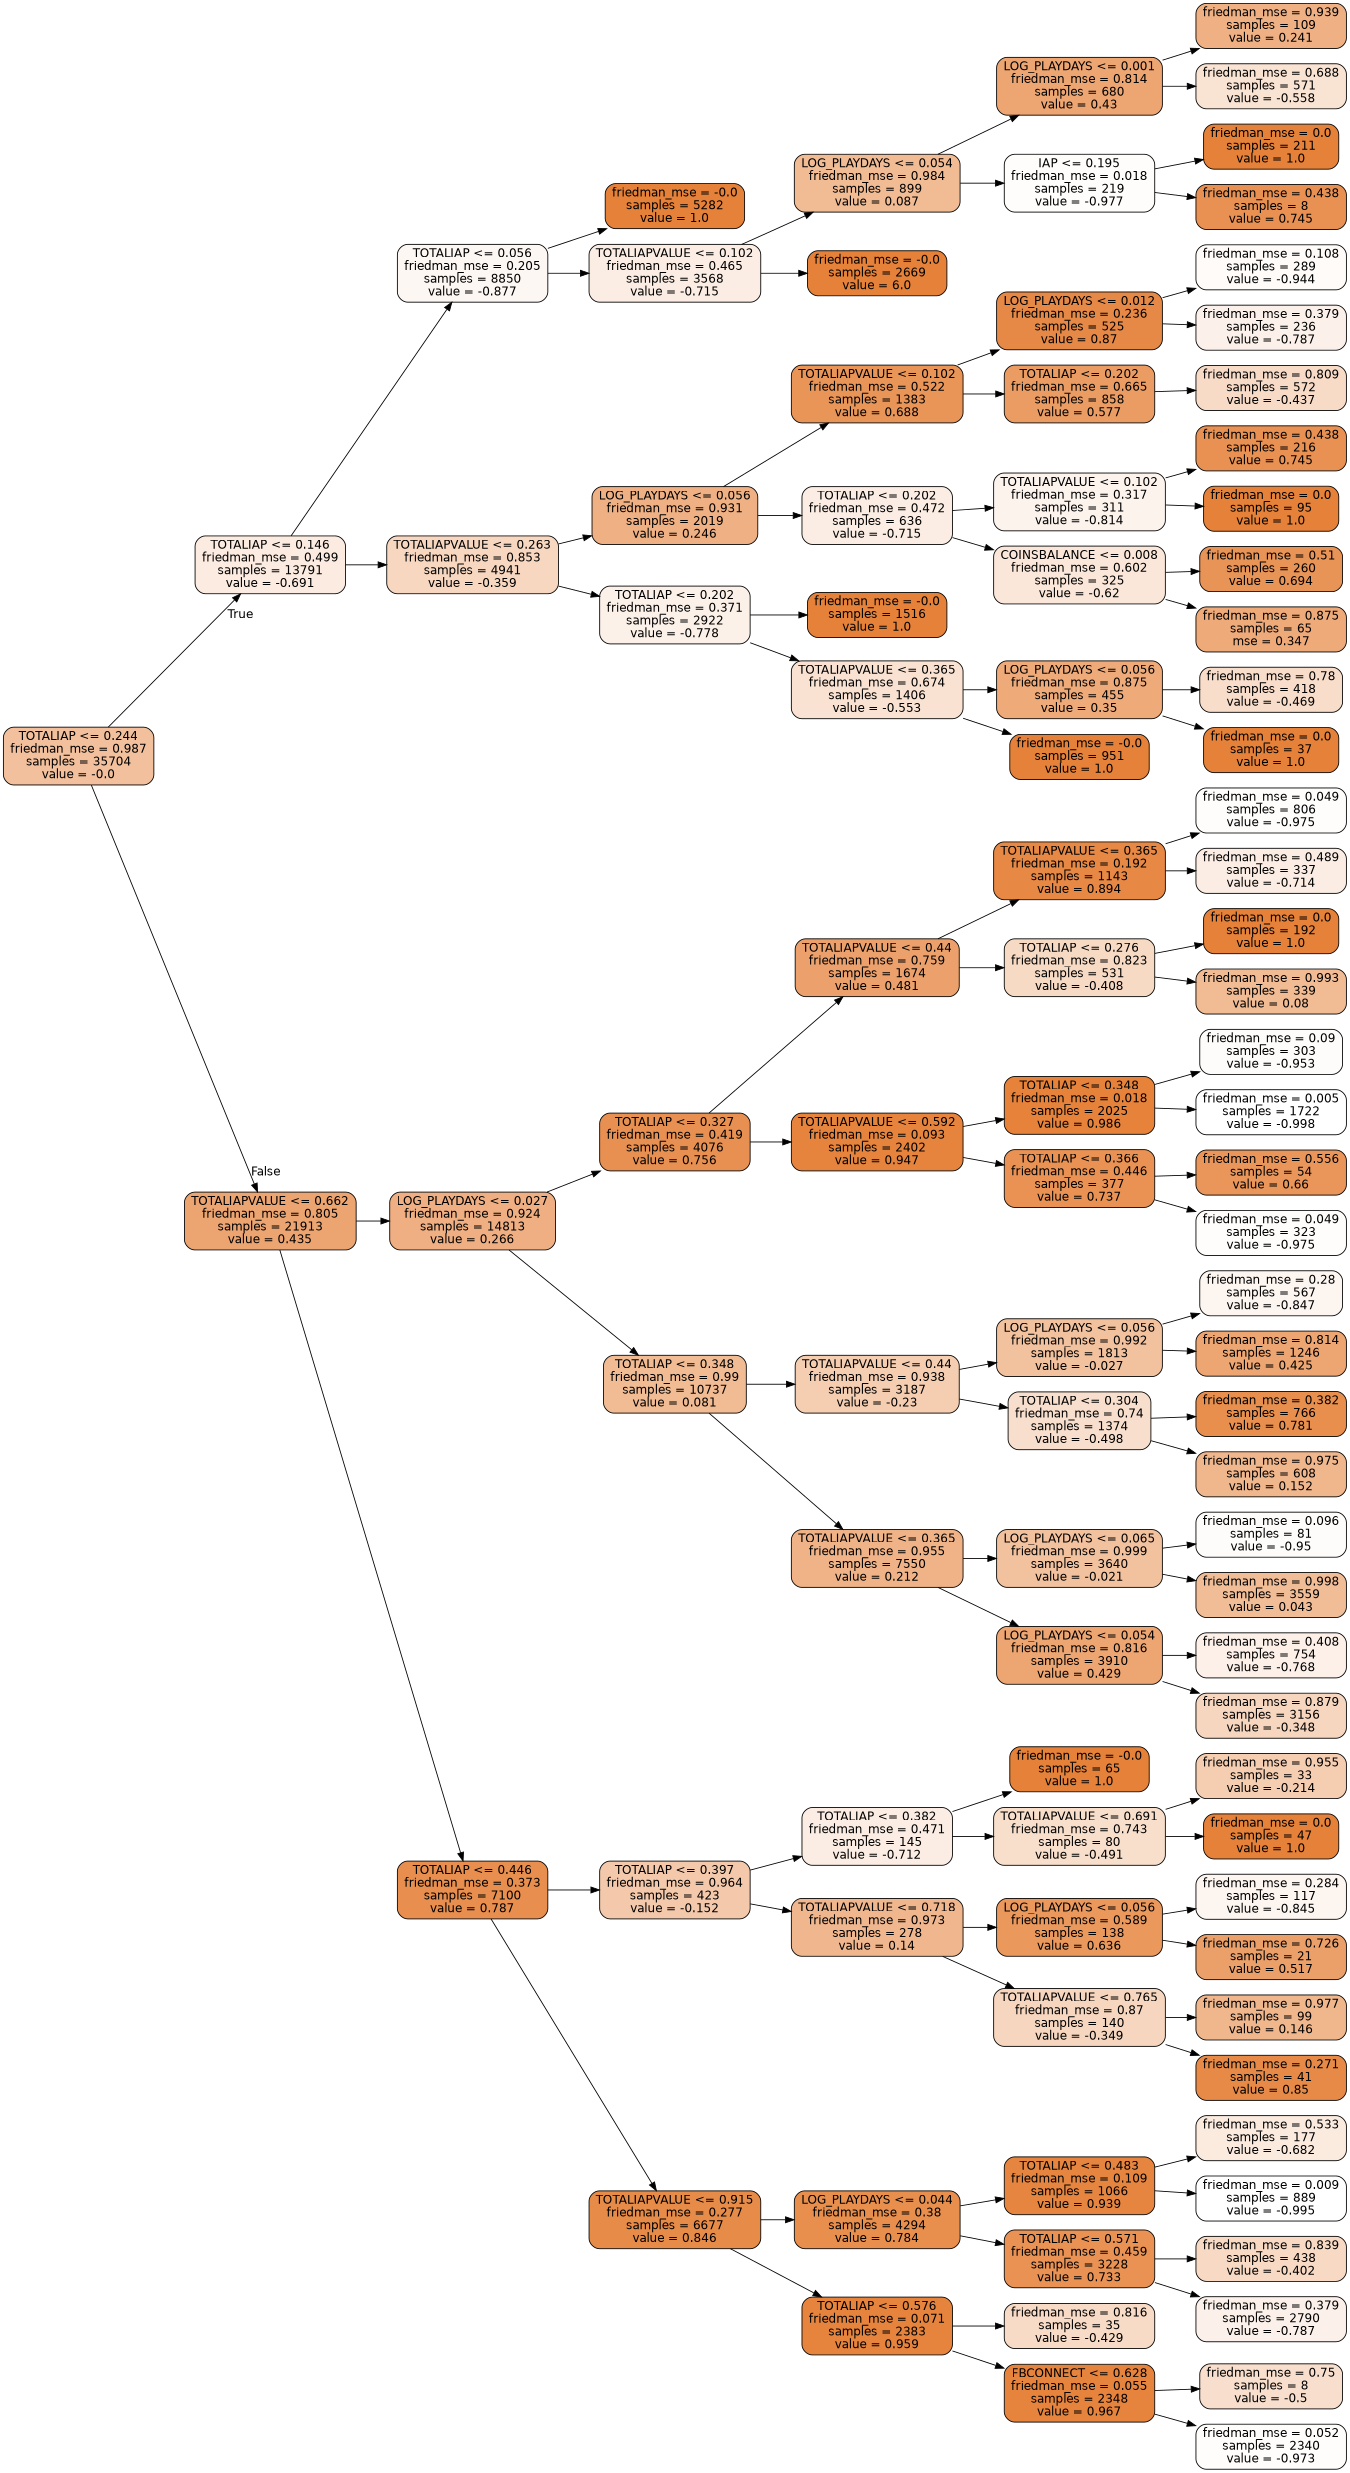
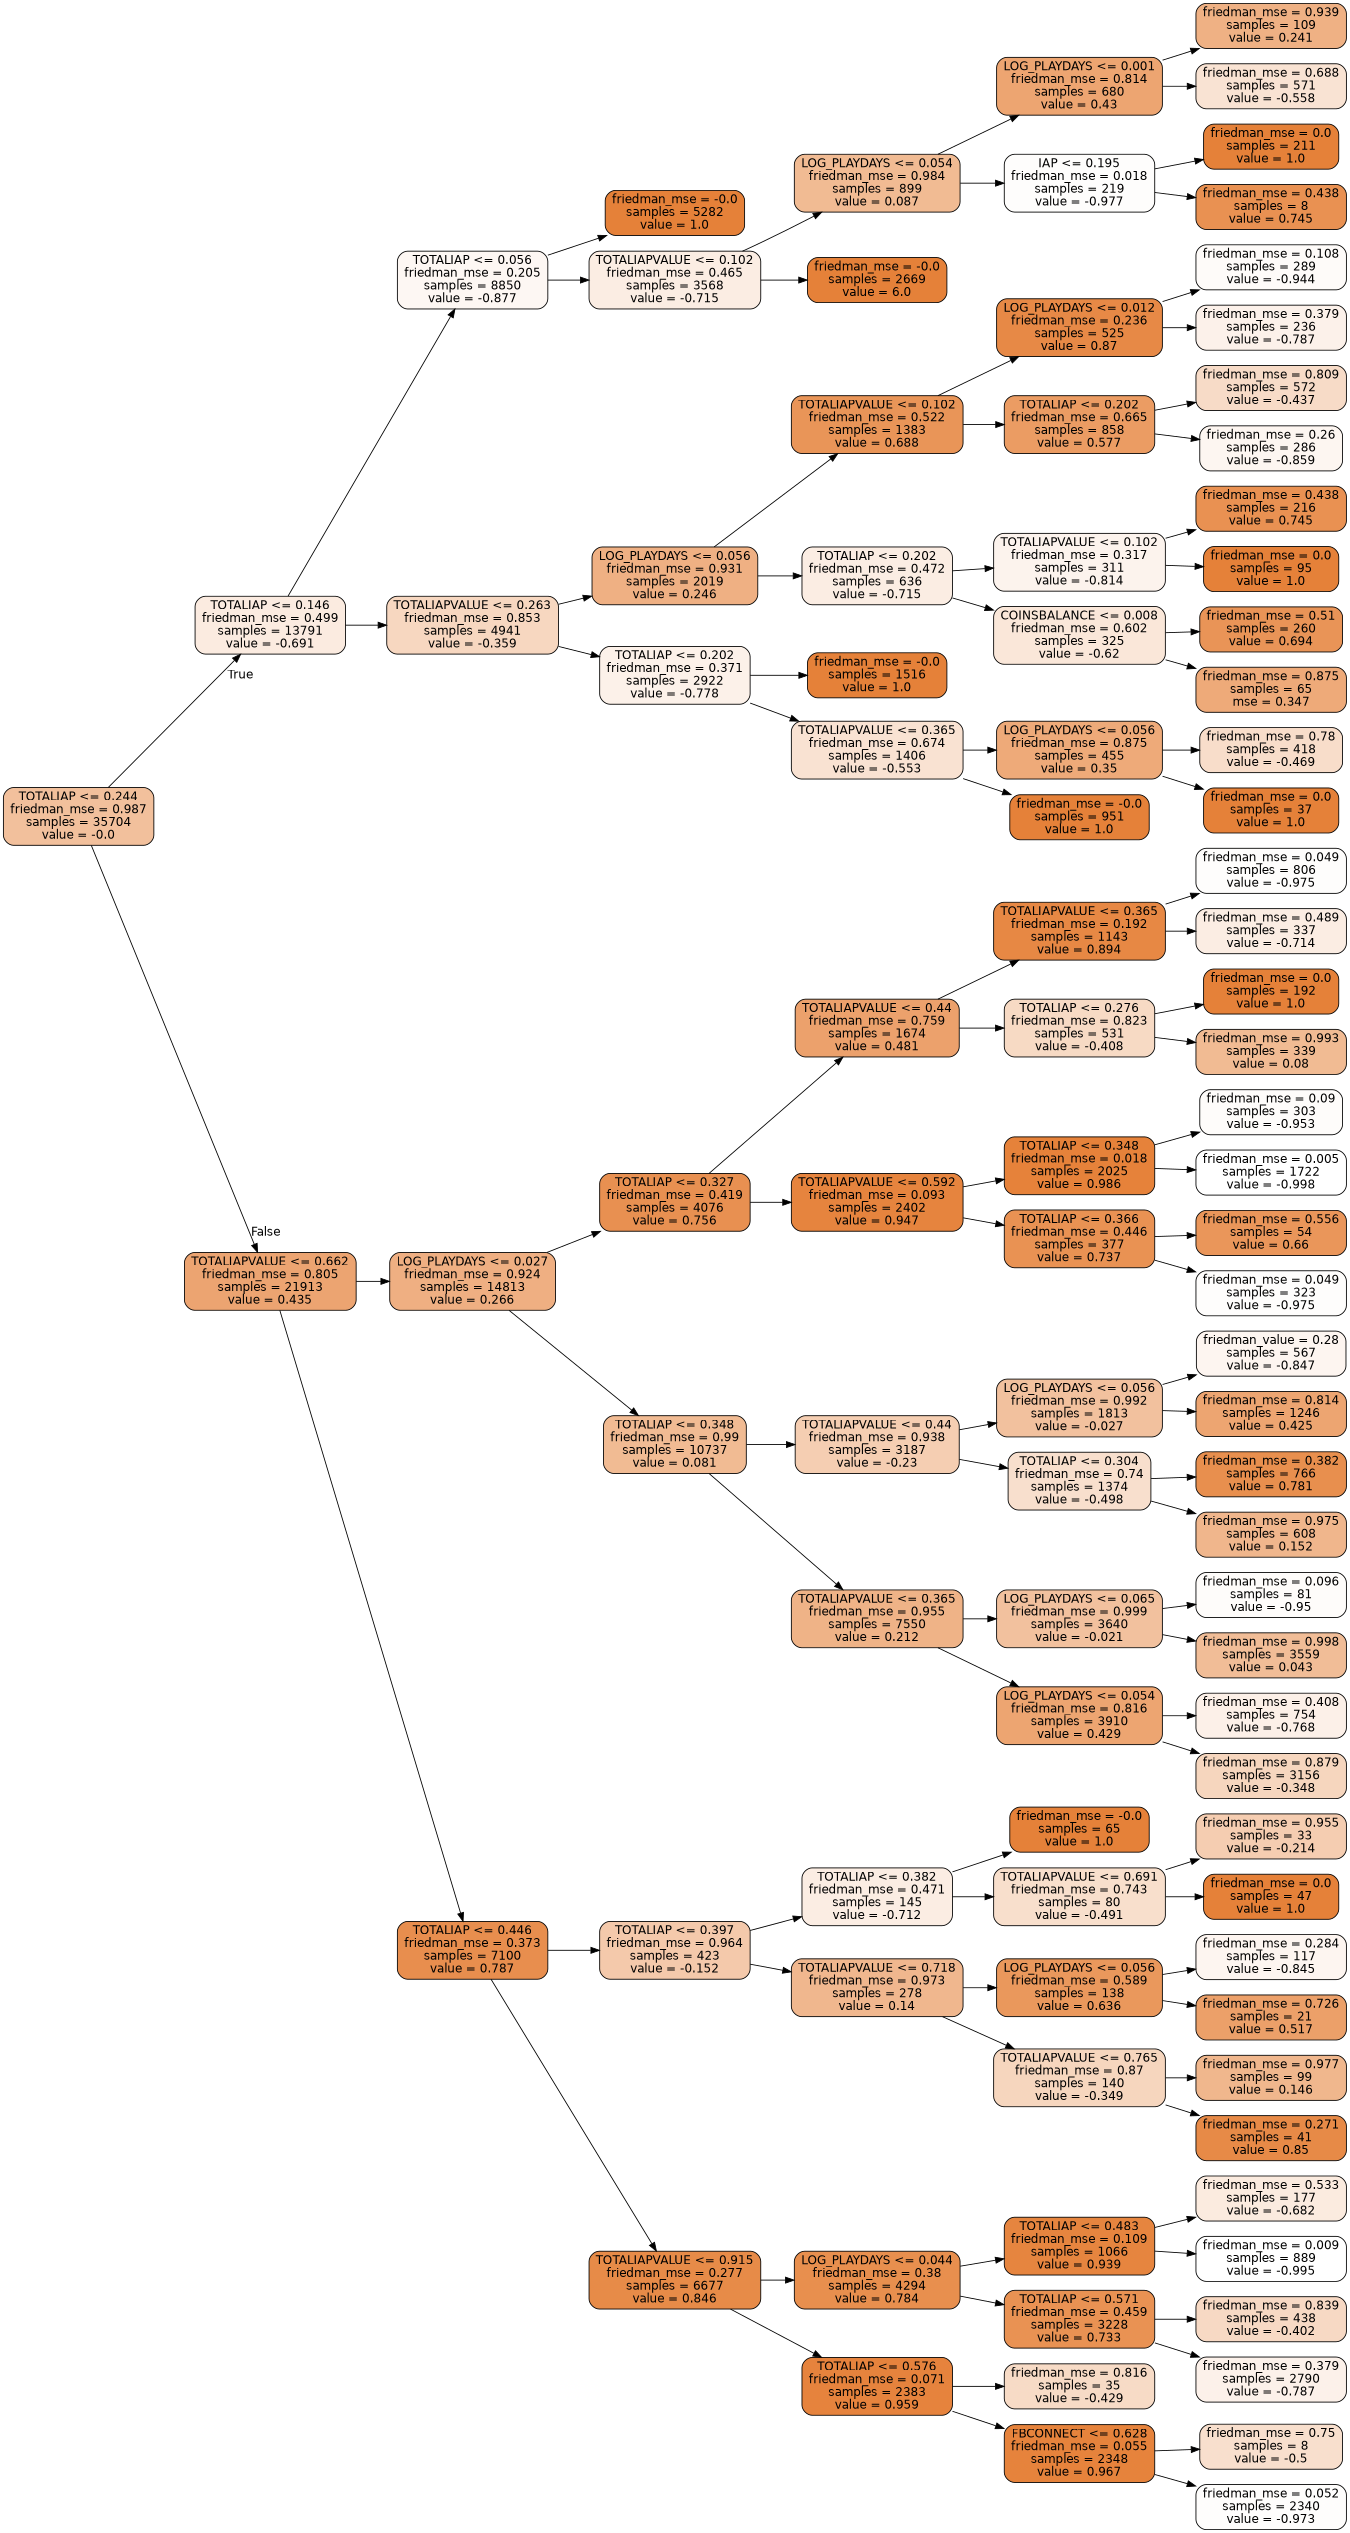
node "friedman_mse = 0.26 samples = 286 value = -0.859": added
node "friedman_mse = 0.28 samples = 567 value = -0.847": label "friedman_mse = 0.28 samples = 567 value = -0.847" -> "friedman_value = 0.28 samples = 567 value = -0.847"
